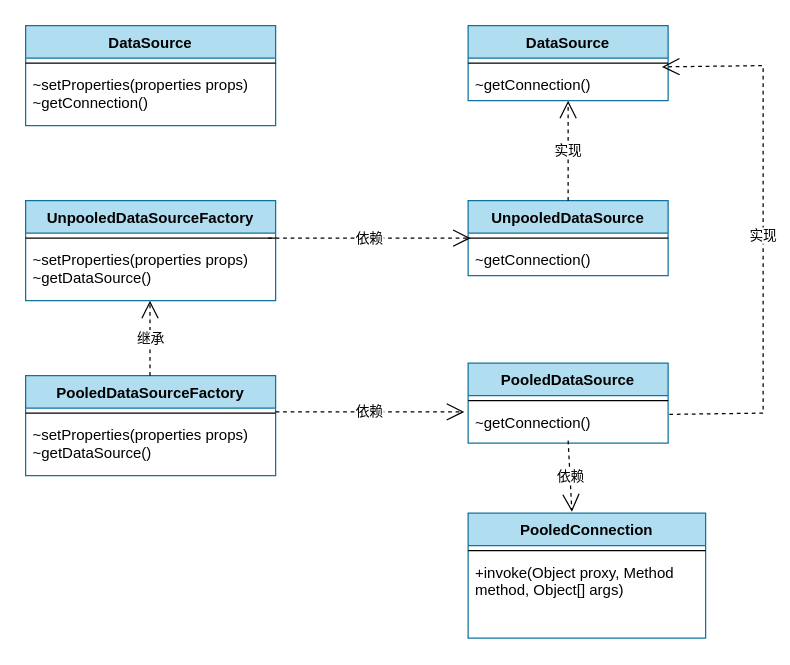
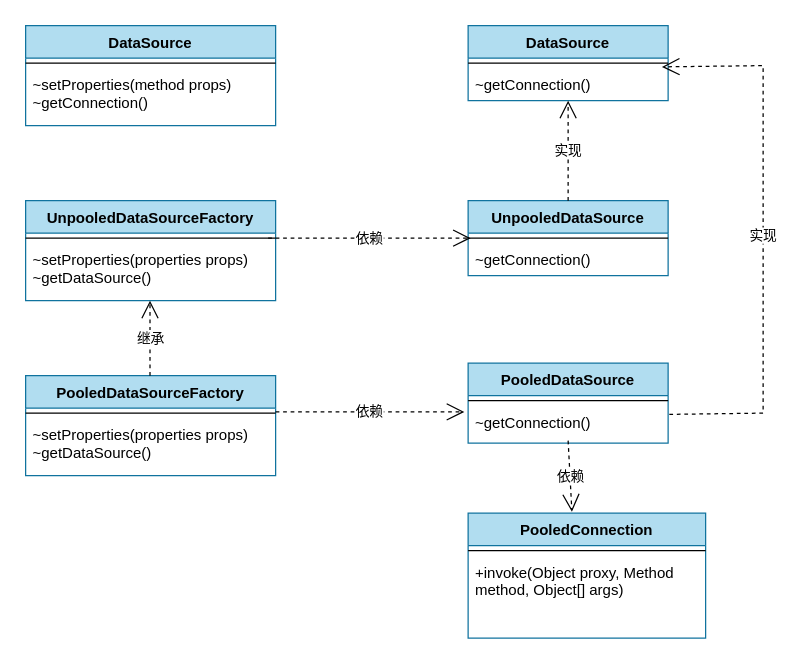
node "~setProperties(properties props) ~getConnection()": label "~setProperties(properties props) ~getConnection()" -> "~setProperties(method props) ~getConnection()"
